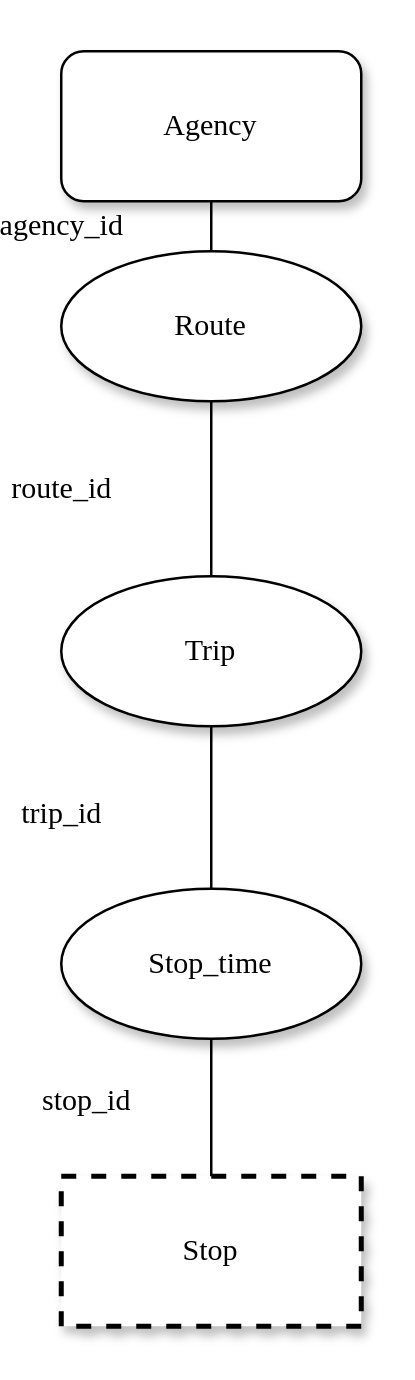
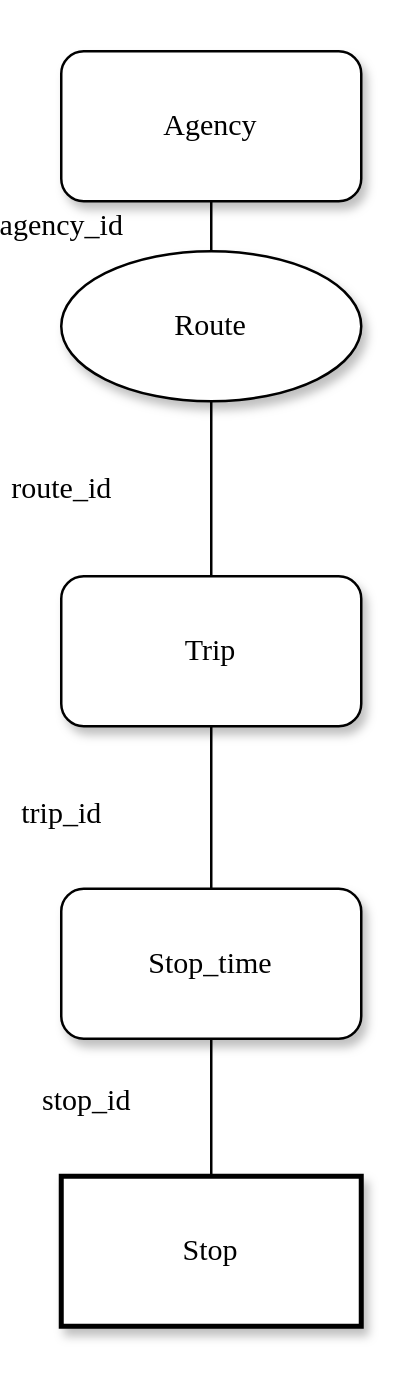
node "Trip": shape ellipse -> rounded rectangle
node "Stop_time": shape ellipse -> rounded rectangle
node "Stop": style dashed -> solid
